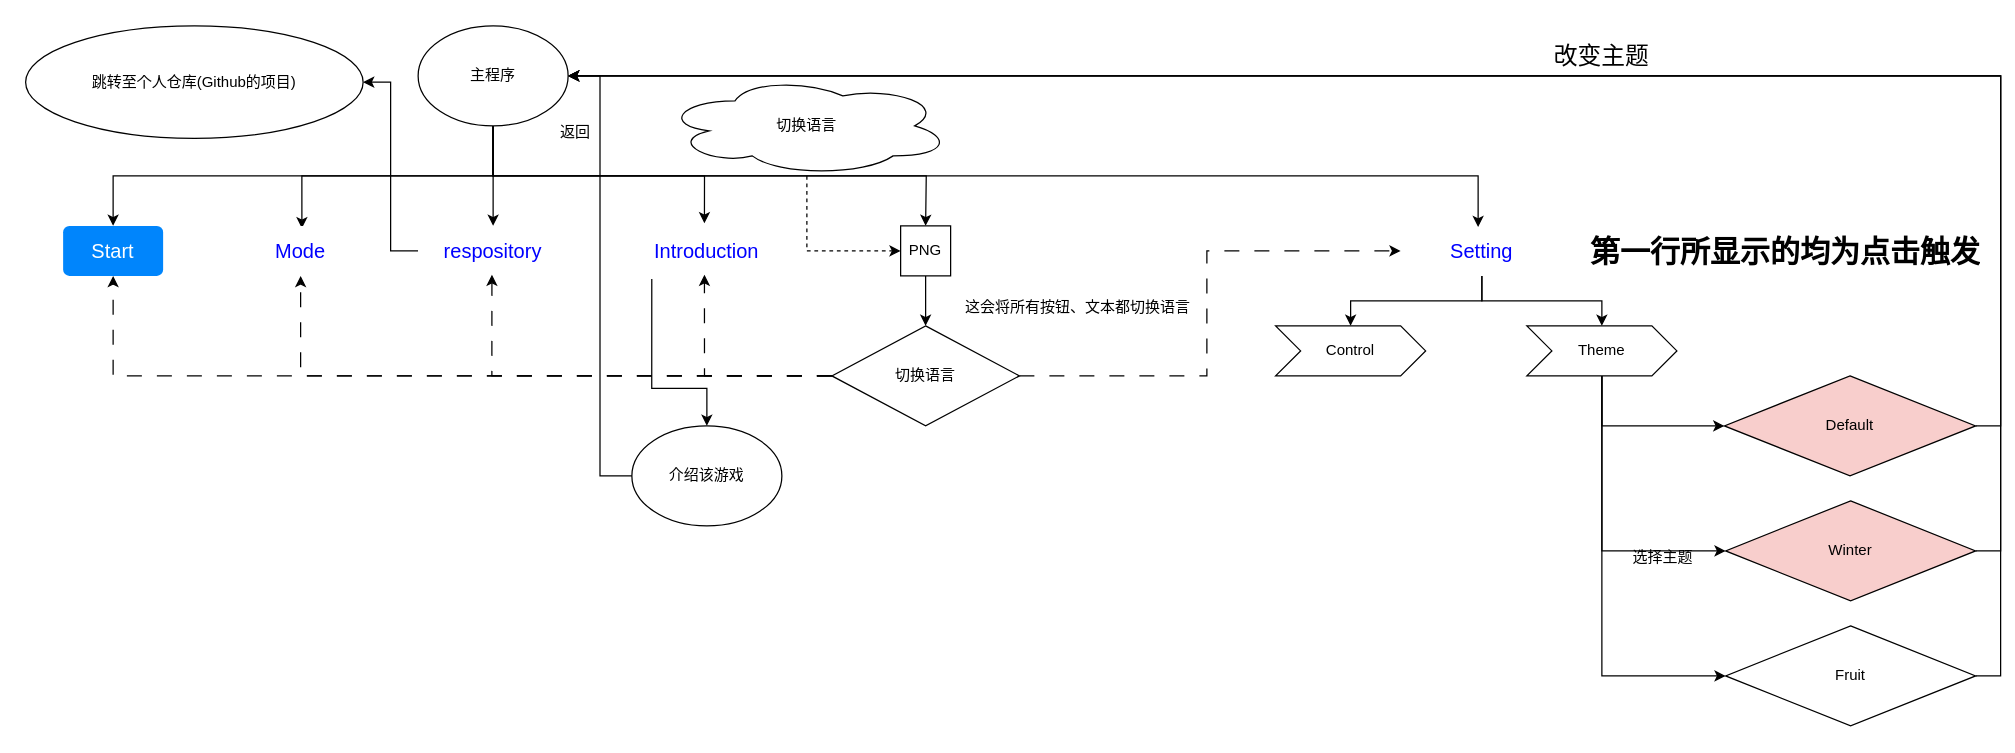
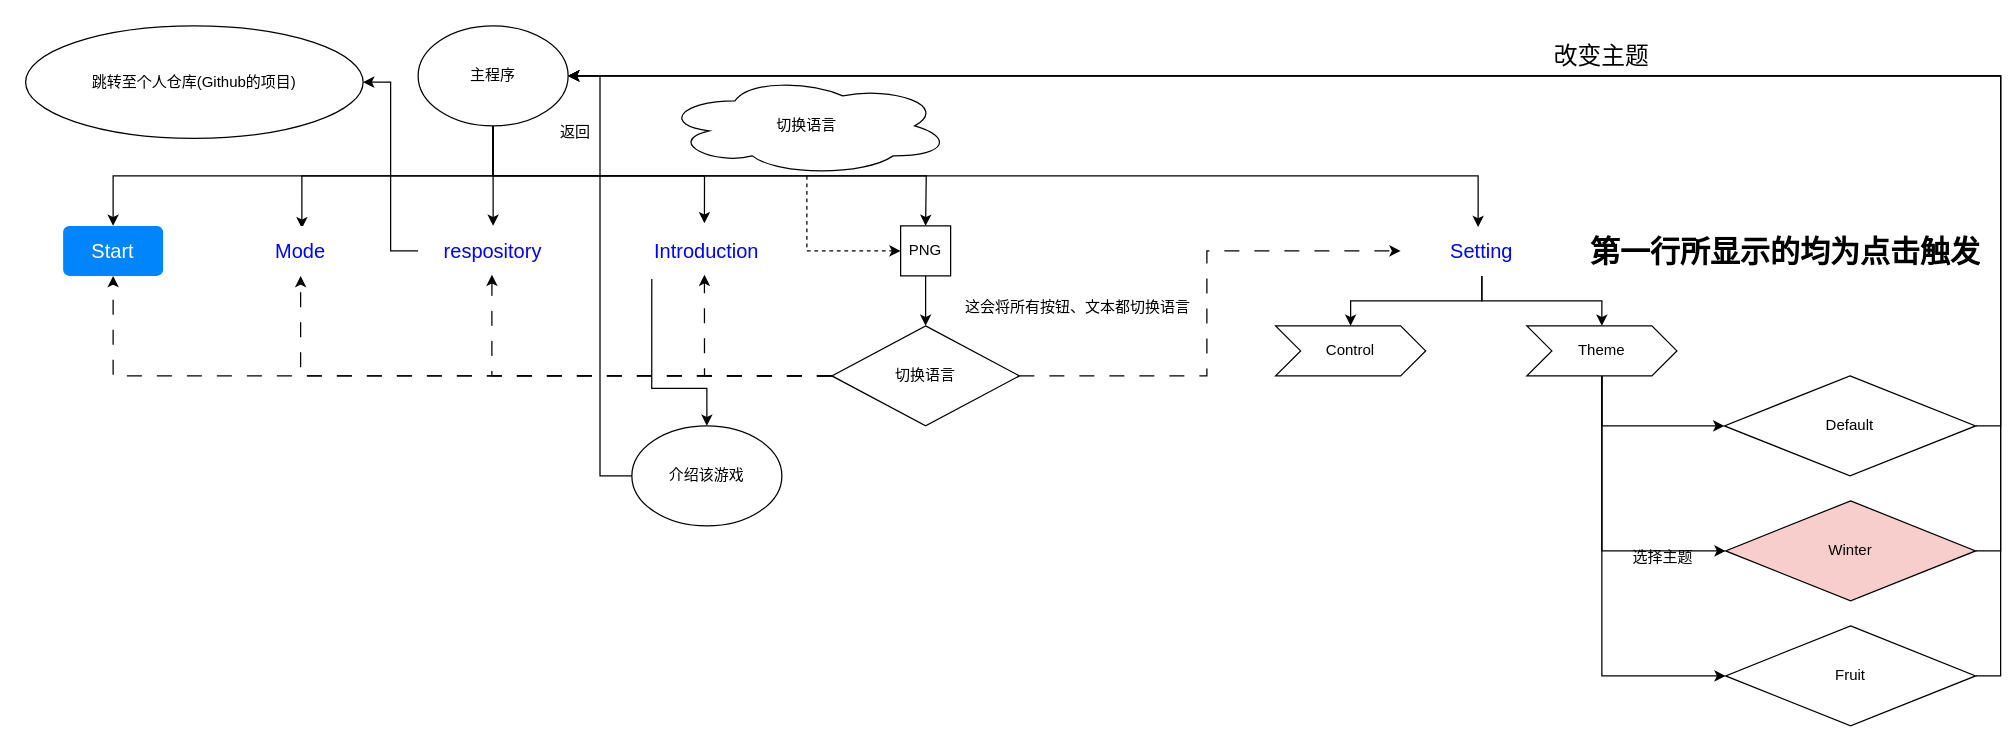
node "Default": fillcolor #f8cecc -> #ffffff
